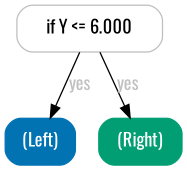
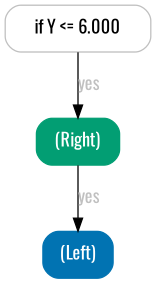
edge "if Y <= 6.000" -> "(Left)": now "(Right)" -> "(Left)"
